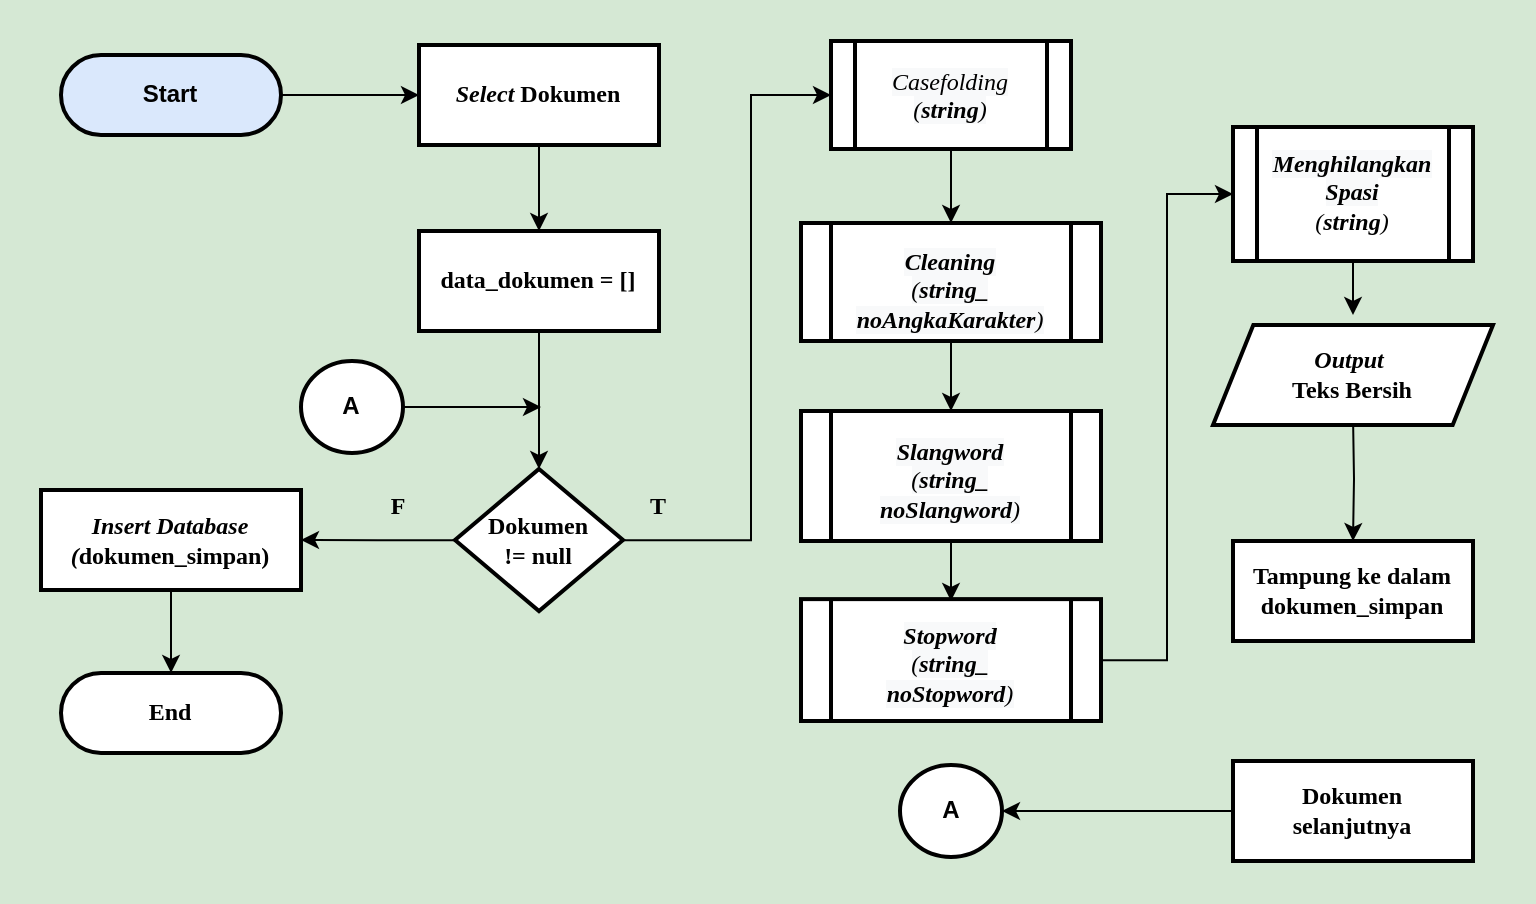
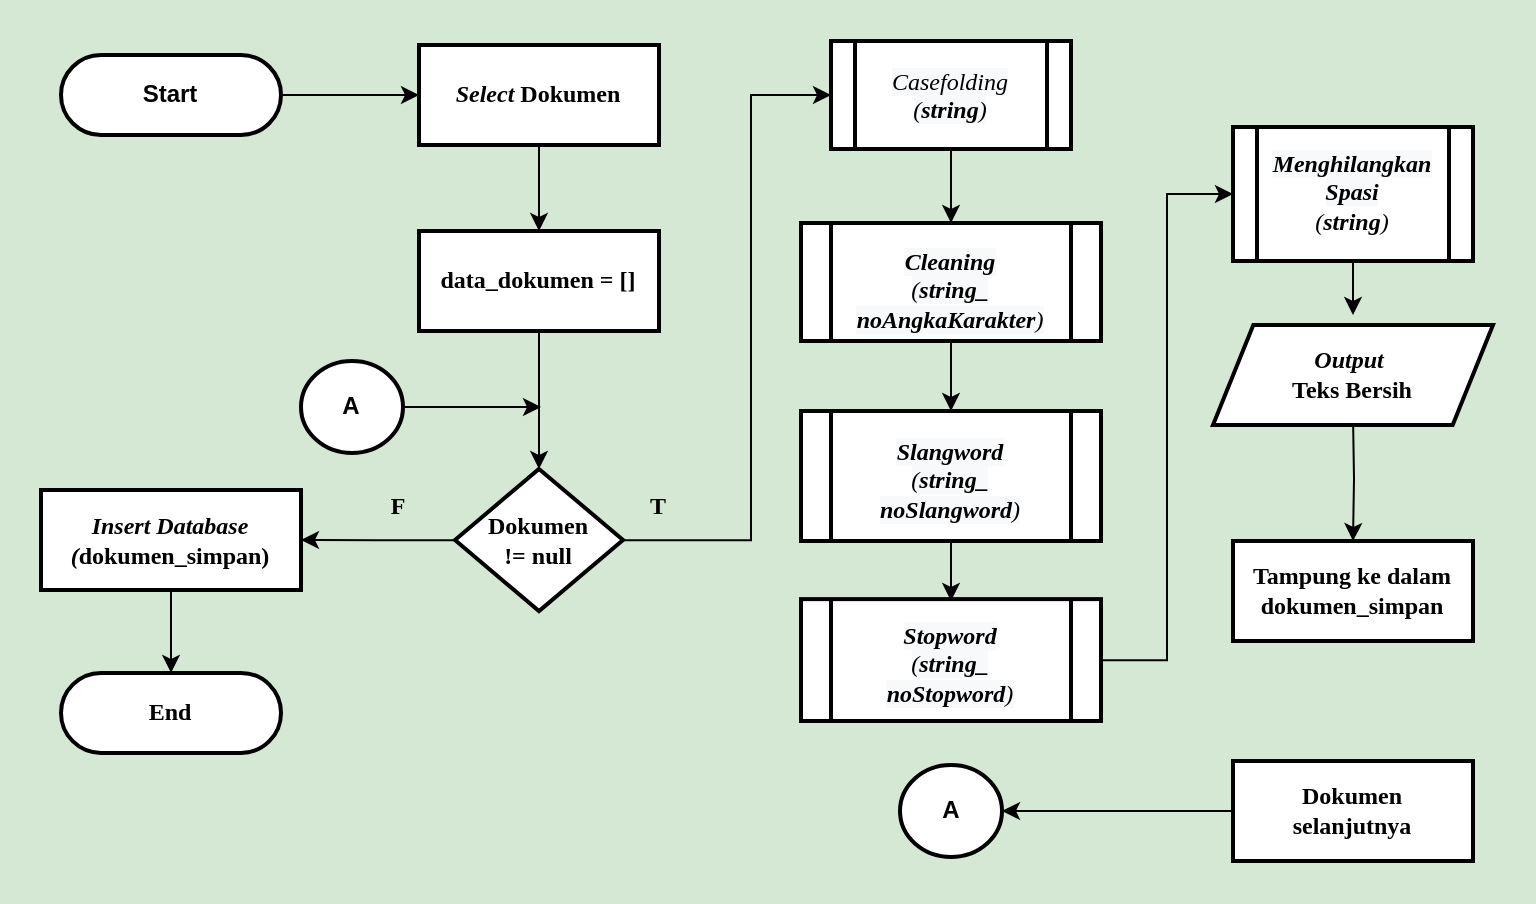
node "Start": fillcolor #dae8fc -> #ffffff
